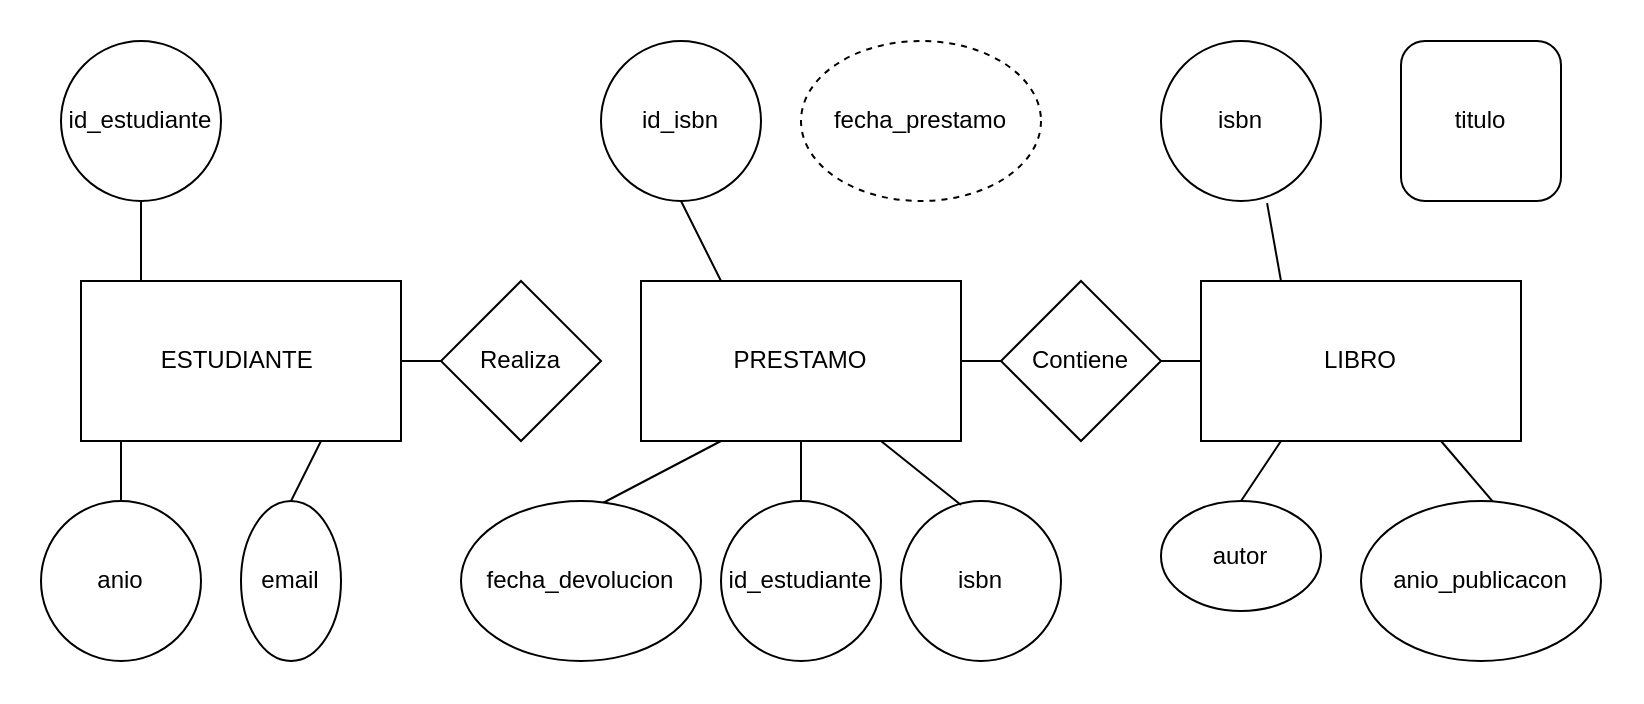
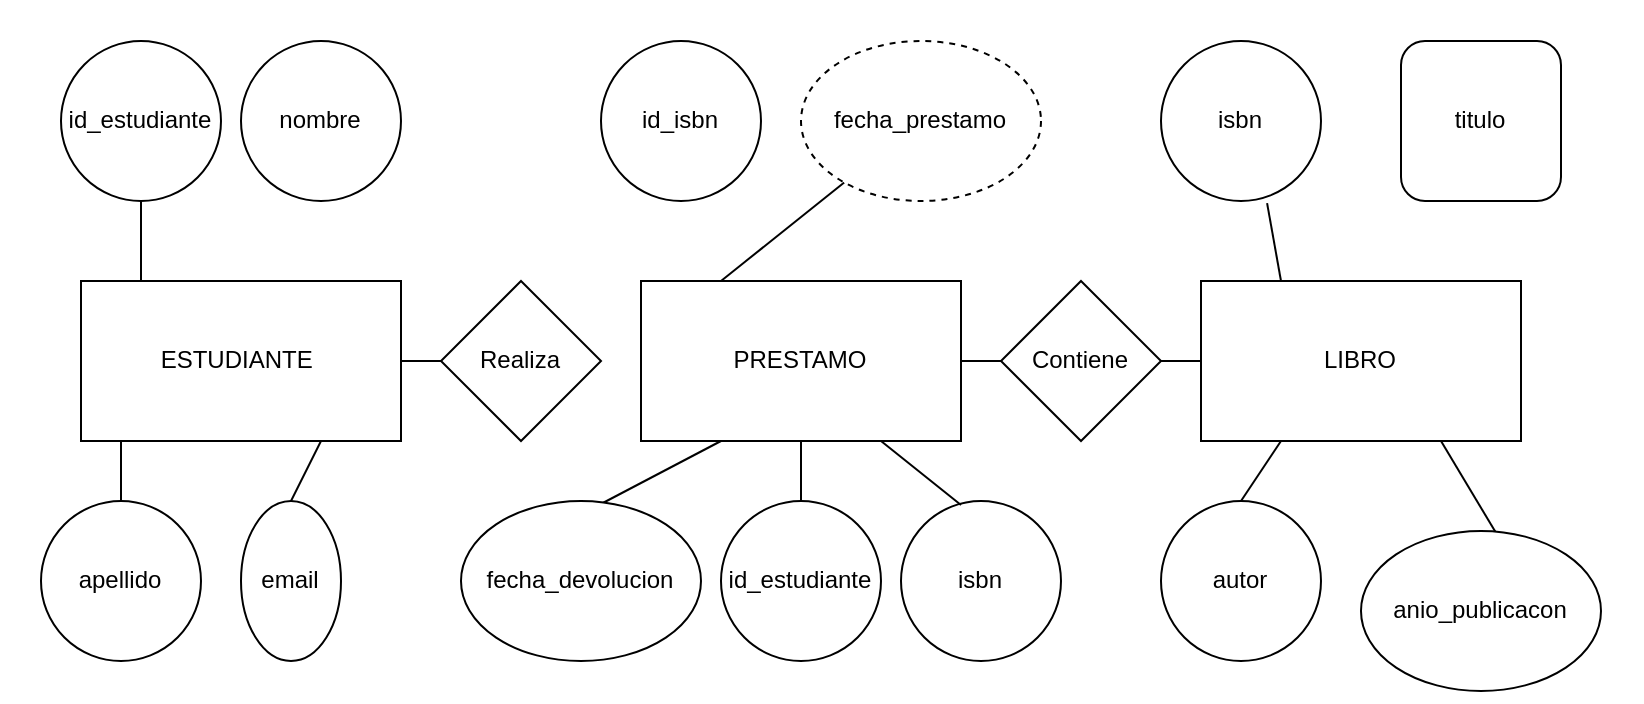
node "nombre": added
edge "id_isbn" -- "PRESTAMO": now "fecha_prestamo" -- "PRESTAMO"
node "autor": size 160x110 -> 160x160
node "anio": label "anio" -> "apellido"
node "anio_publicacon": moved (1481, 581) -> (1481, 611)
